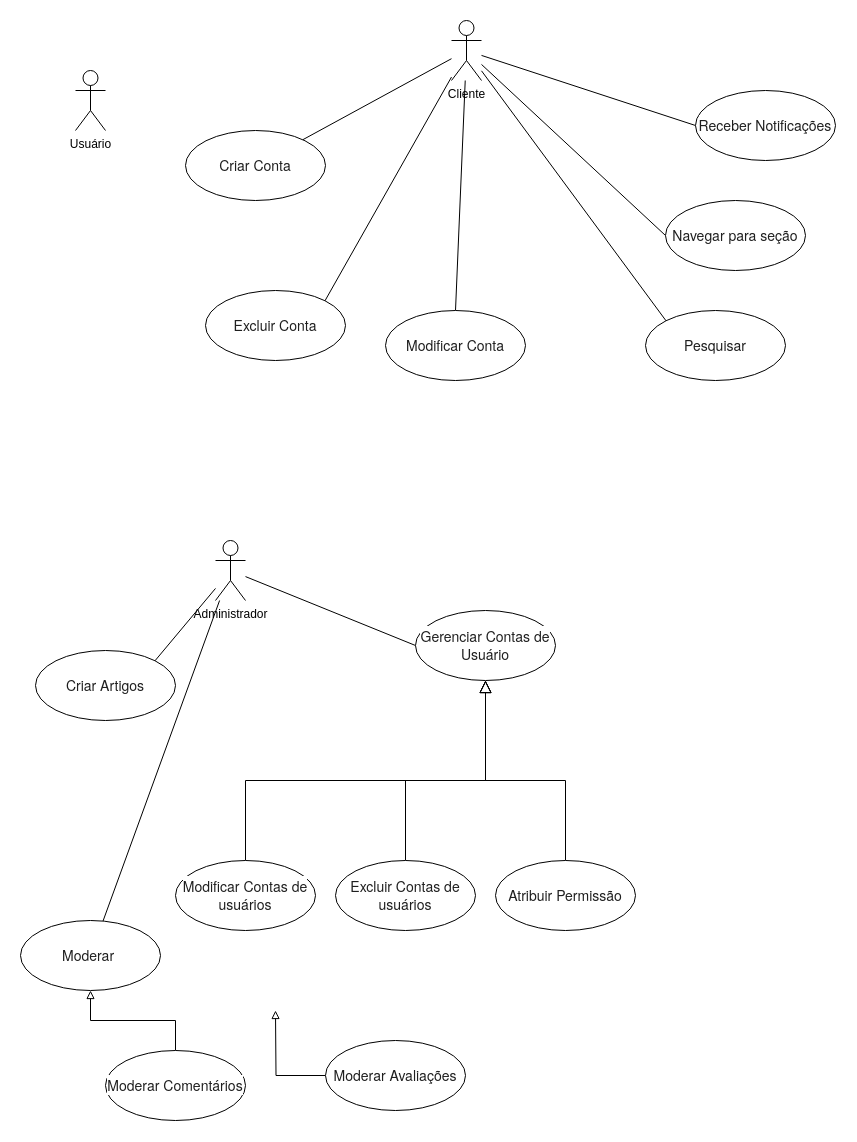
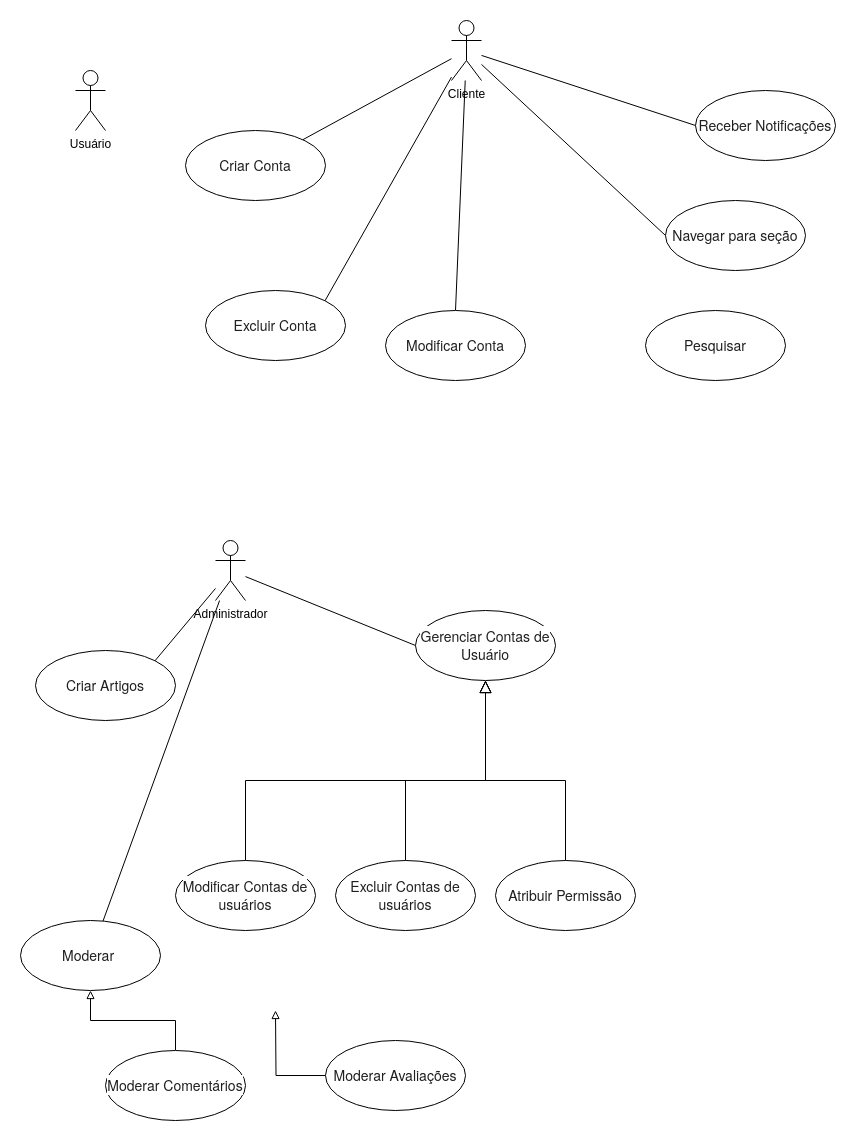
edge "Cliente" -- "Pesquisar": removed
